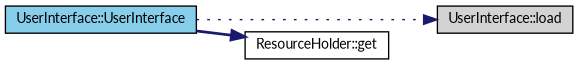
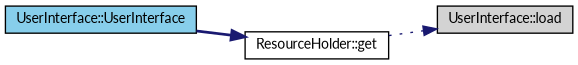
edge "UserInterface::UserInterface" -> "UserInterface::load": now "ResourceHolder::get" -> "UserInterface::load"
